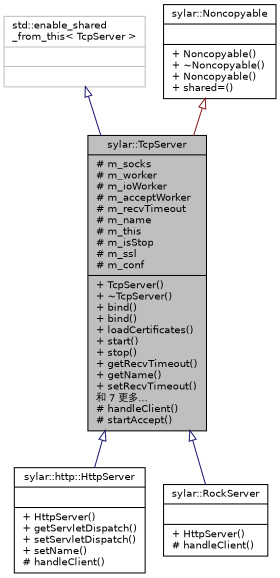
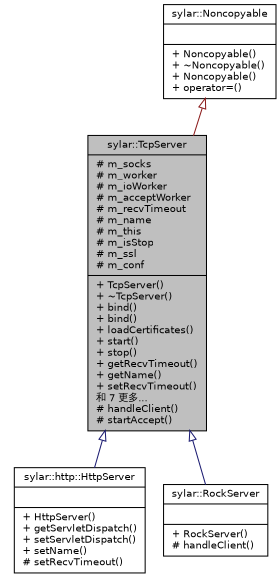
node "std::enable_shared": removed
node "sylar::Noncopyable": text "+ shared=()" -> "+ operator=()"
node "sylar::RockServer": text "+ HttpServer()" -> "+ RockServer()"
node "sylar::http::HttpServer": text "# handleClient()" -> "# setRecvTimeout()"
